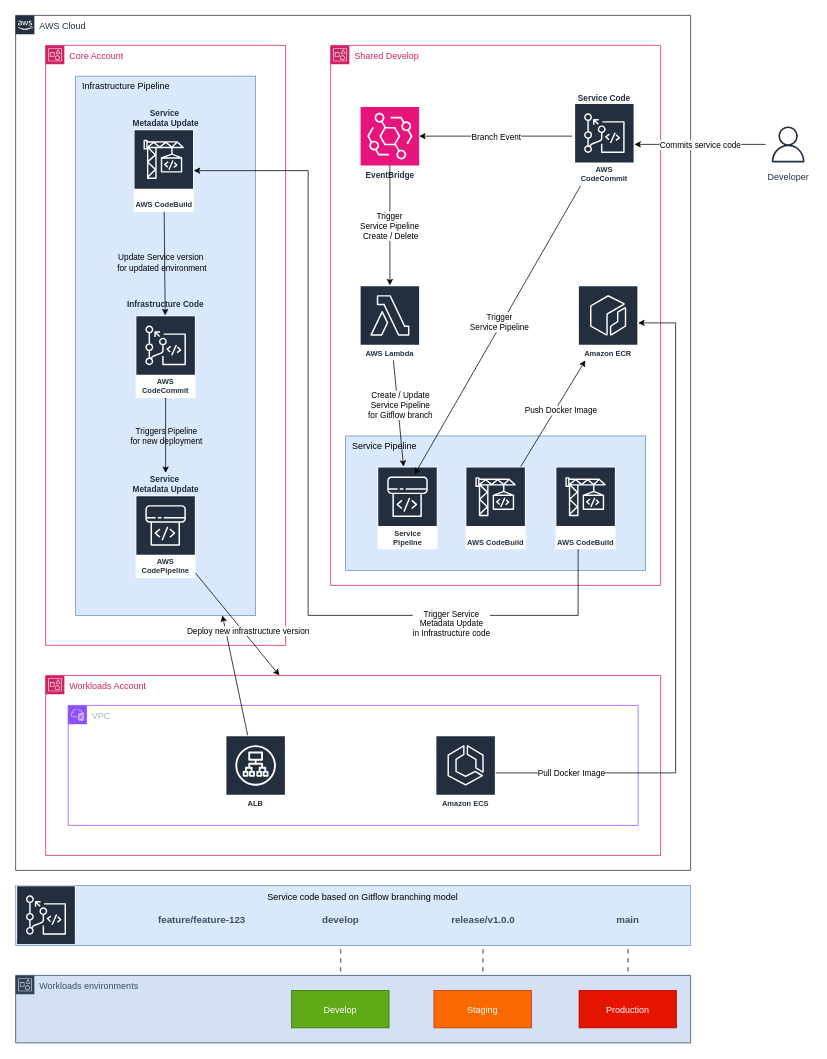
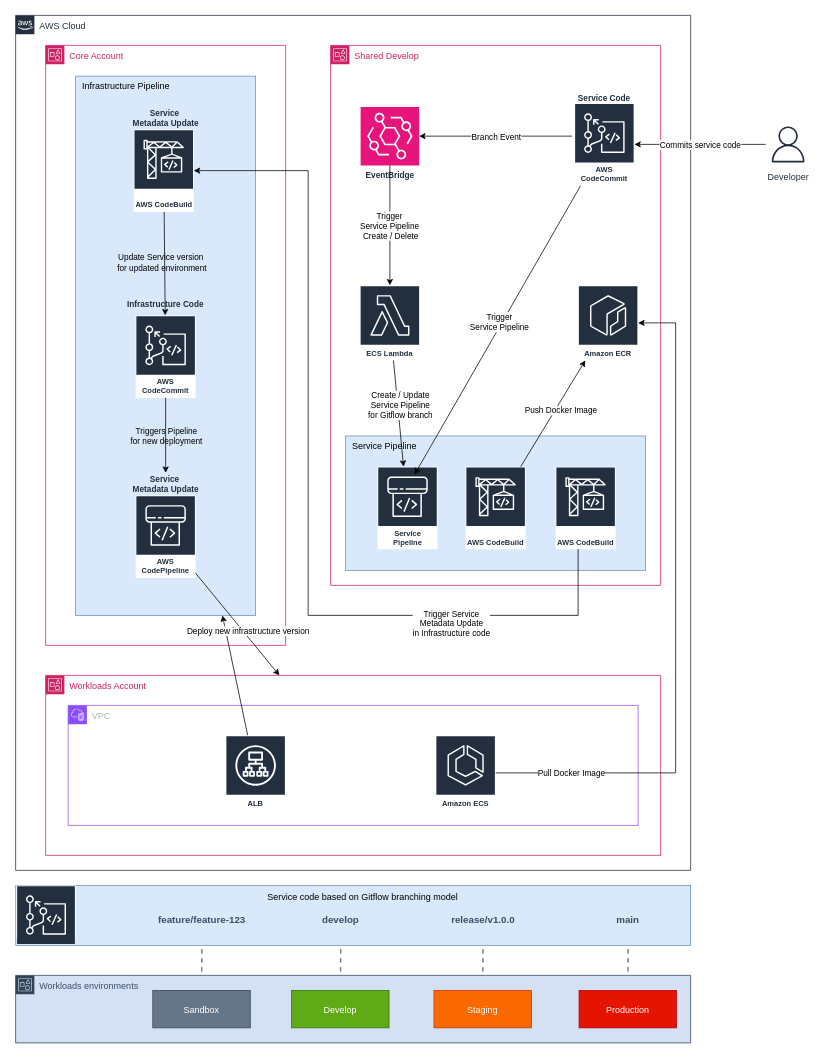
node "AWS Lambda": label "AWS Lambda" -> "ECS Lambda"
edge "feature/feature-123" -> "Sandbox": added
node "Sandbox": added
